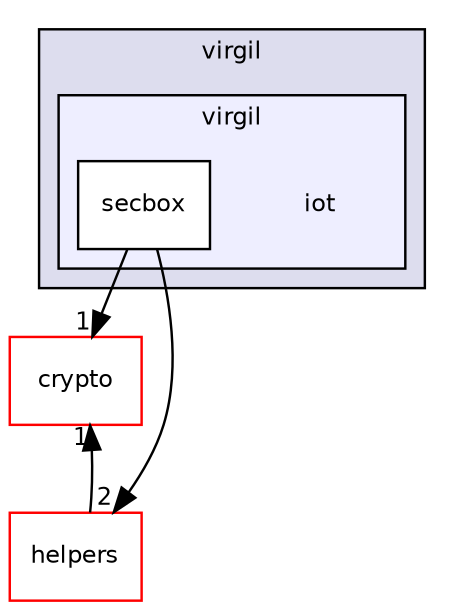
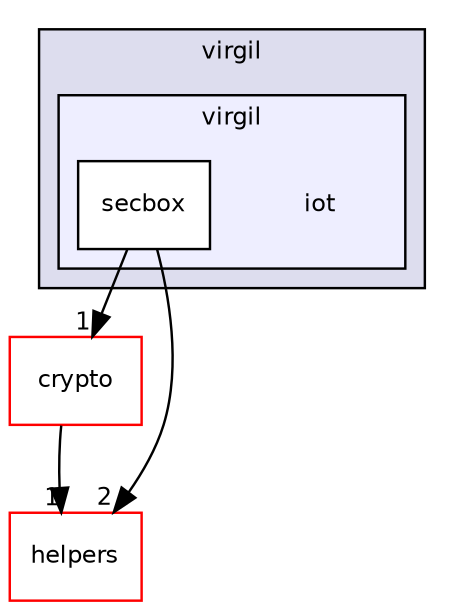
edge "helpers" -> "crypto": reversed
